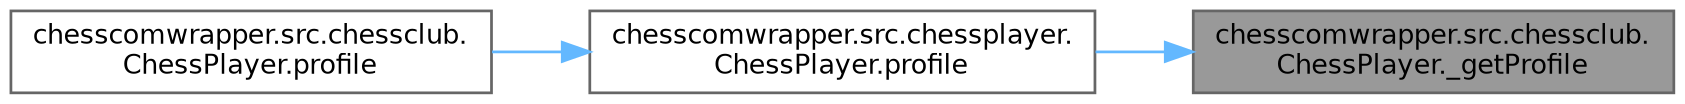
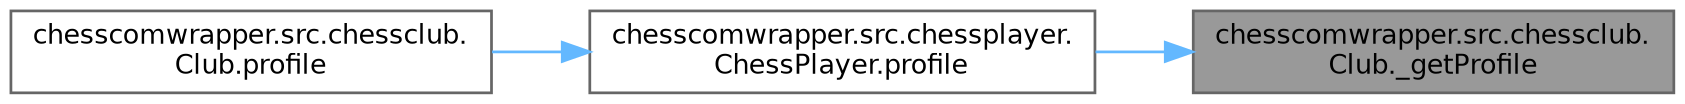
node "chesscomwrapper.src.chessclub. ChessPlayer.profile": label "chesscomwrapper.src.chessclub. ChessPlayer.profile" -> "chesscomwrapper.src.chessclub. Club.profile"
node "chesscomwrapper.src.chessclub. ChessPlayer._getProfile": label "chesscomwrapper.src.chessclub. ChessPlayer._getProfile" -> "chesscomwrapper.src.chessclub. Club._getProfile"
